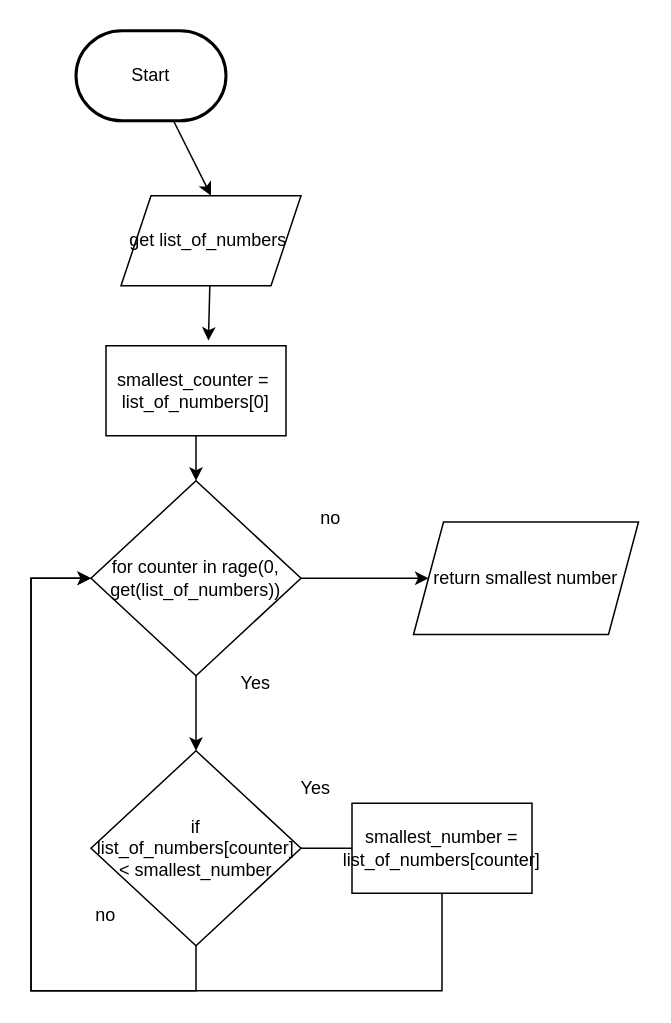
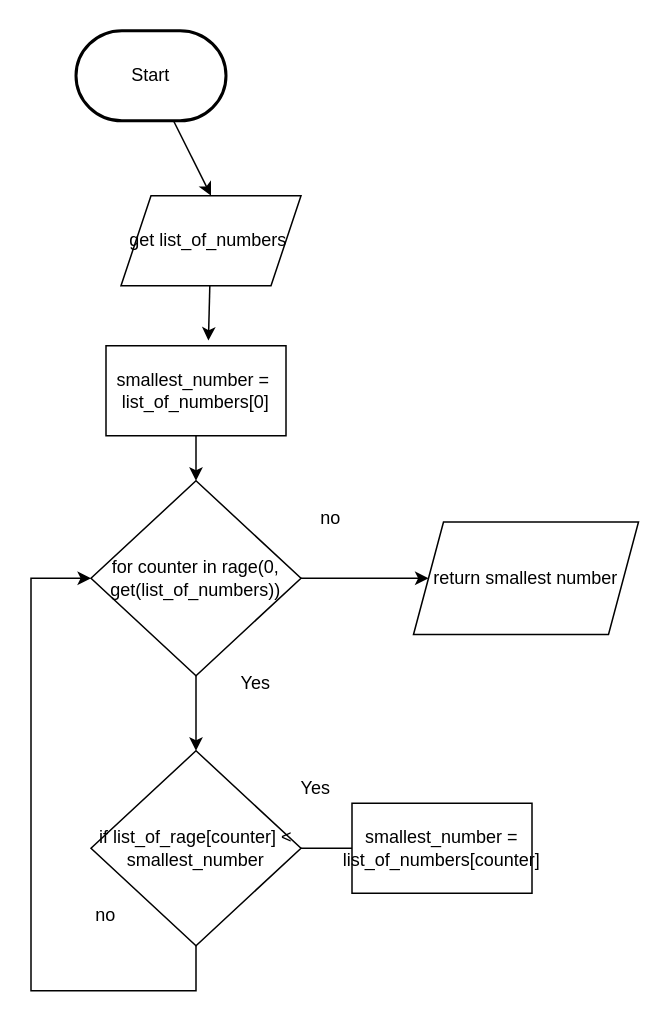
node "smallest_counter = list_of_numbers[0]": label "smallest_counter = list_of_numbers[0]" -> "smallest_number = list_of_numbers[0]"
node "if list_of_numbers[counter] < smallest_number": label "if list_of_numbers[counter] < smallest_number" -> "if list_of_rage[counter] < smallest_number"
edge "smallest_number = list_of_numbers[counter]" -> "for counter in rage(0, get(list_of_numbers))": removed
